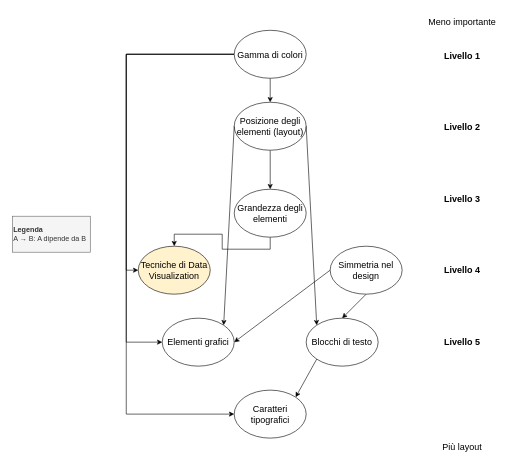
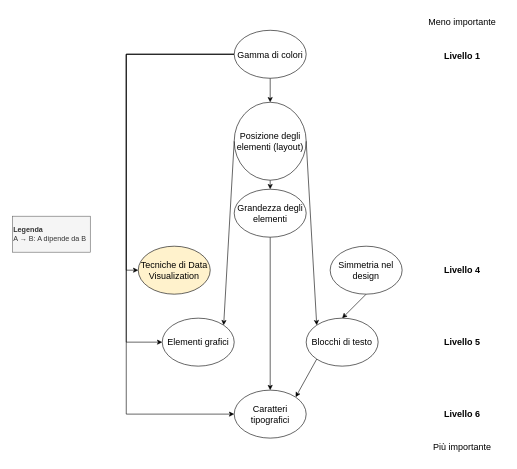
node "Posizione degli elementi (layout)": size 72x48 -> 72x78
node "Livello 2": removed
node "Livello 3": removed
edge "Grandezza degli elementi" -> "Tecniche di Data Visualization": now "Grandezza degli elementi" -> "Caratteri tipografici"
edge "Simmetria nel design" -> "Elementi grafici": removed
node "Livello 6": added
node "Più layout": label "Più layout" -> "Più importante"
